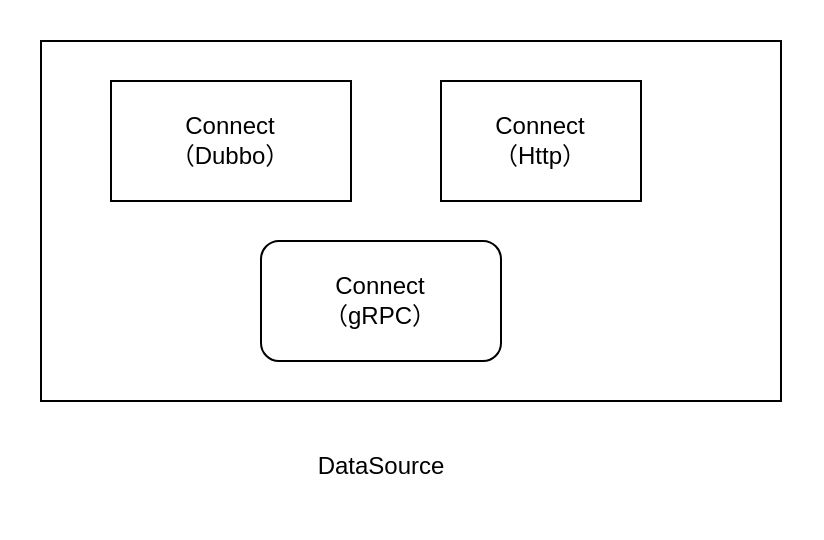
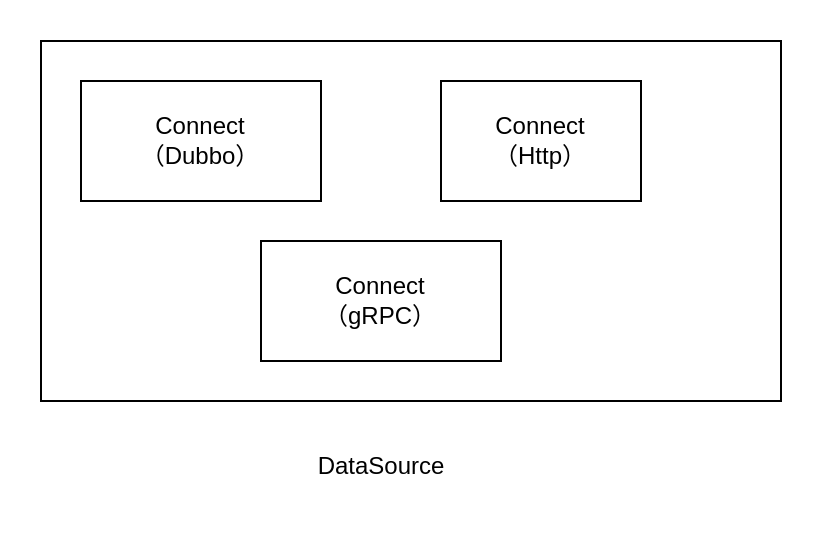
node "Connect （Dubbo）": moved (231, 141) -> (201, 141)
node "Connect （gRPC）": shape rounded rectangle -> rectangle
